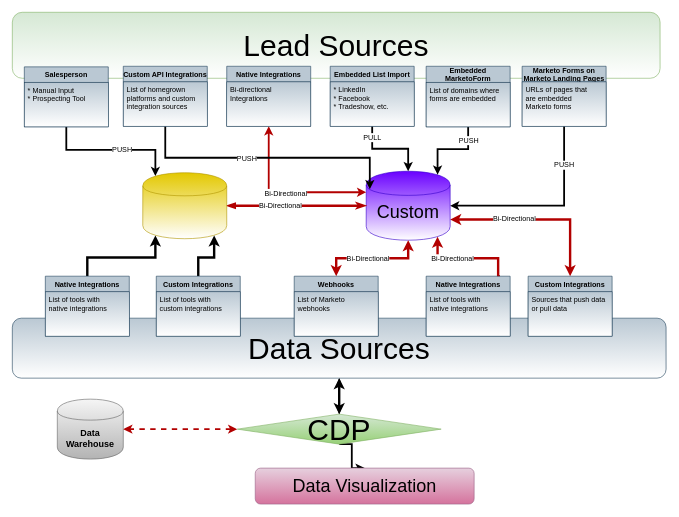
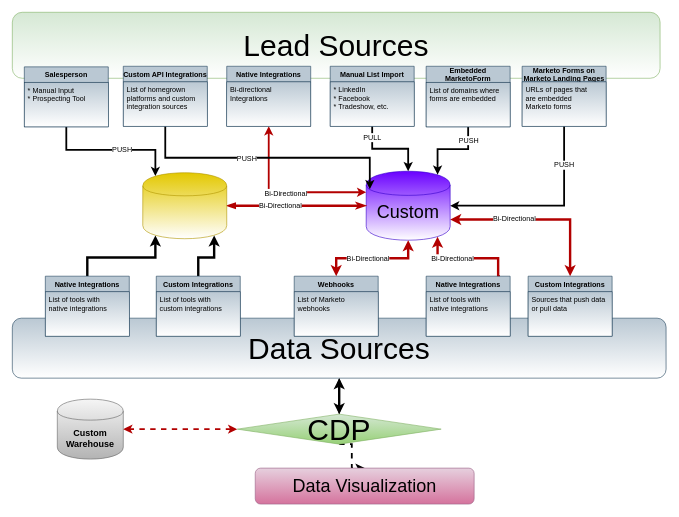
node "Embedded List Import": label "Embedded List Import" -> "Manual List Import"
node "Data Warehouse": label "Data Warehouse" -> "Custom Warehouse"
edge "CDP" -> "Data Visualization": style solid -> dashed
